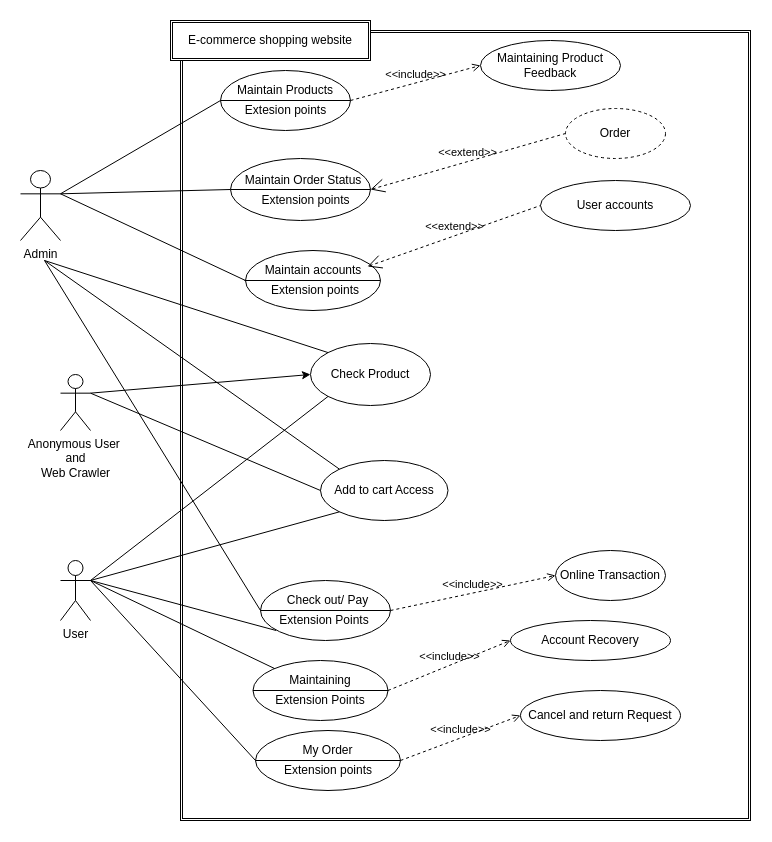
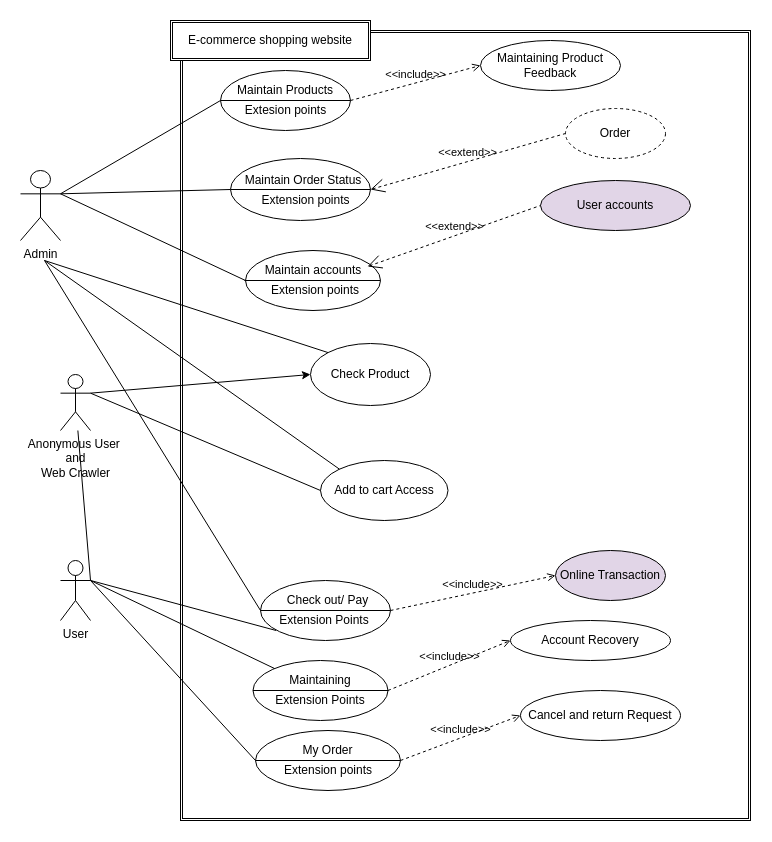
node "User accounts": fillcolor #ffffff -> #e1d5e7
edge "Check Product" -- "User": now "Anonymous User and Web Crawler" -- "User"
edge "Add to cart Access" -- "User": removed
node "Online Transaction": fillcolor #ffffff -> #e1d5e7
